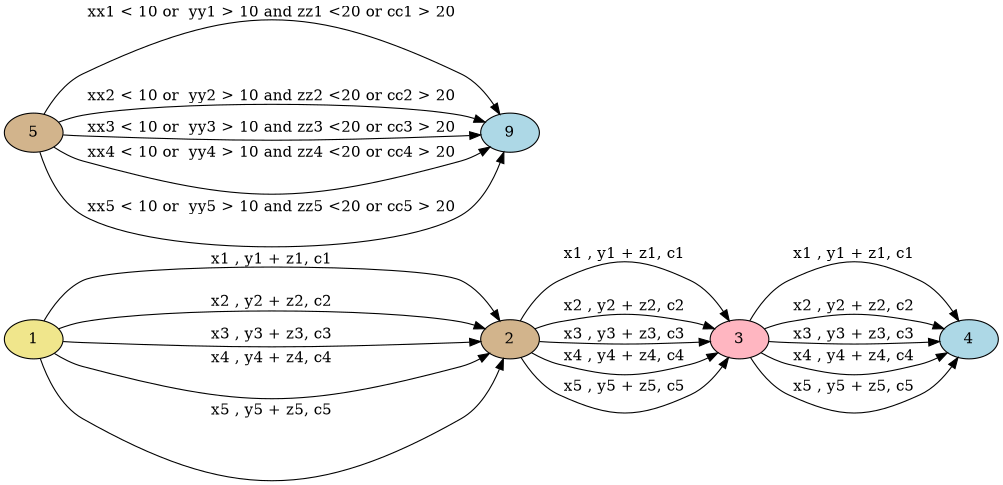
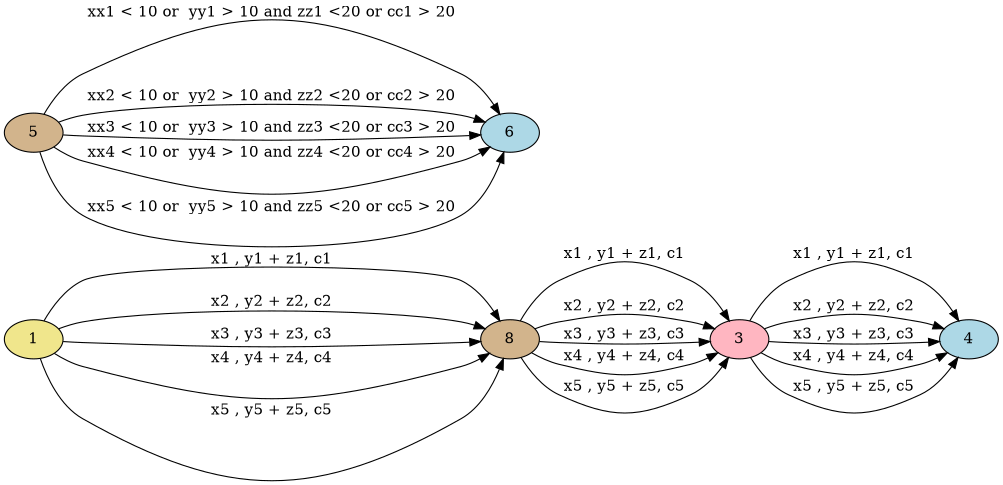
node "9": label "9" -> "6"
node "2": label "2" -> "8"
